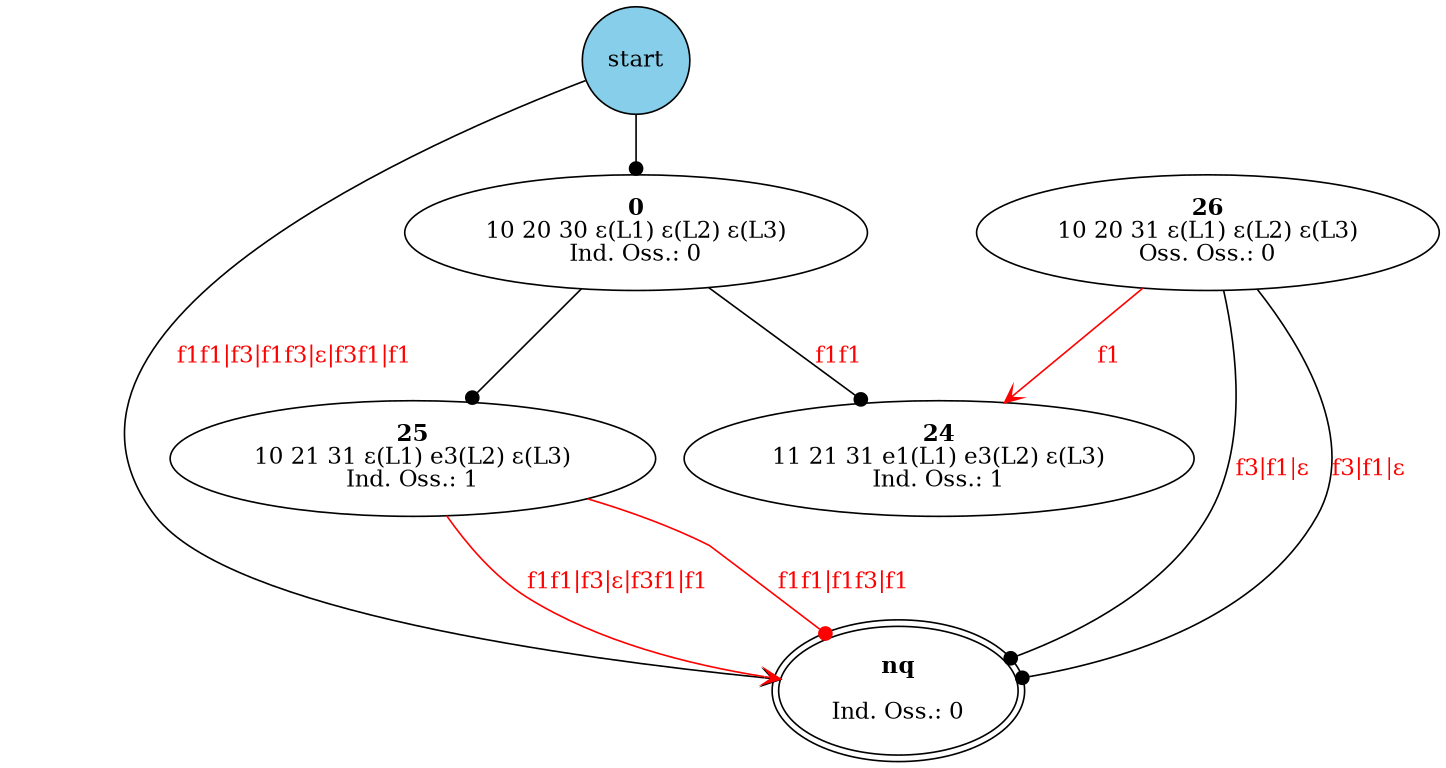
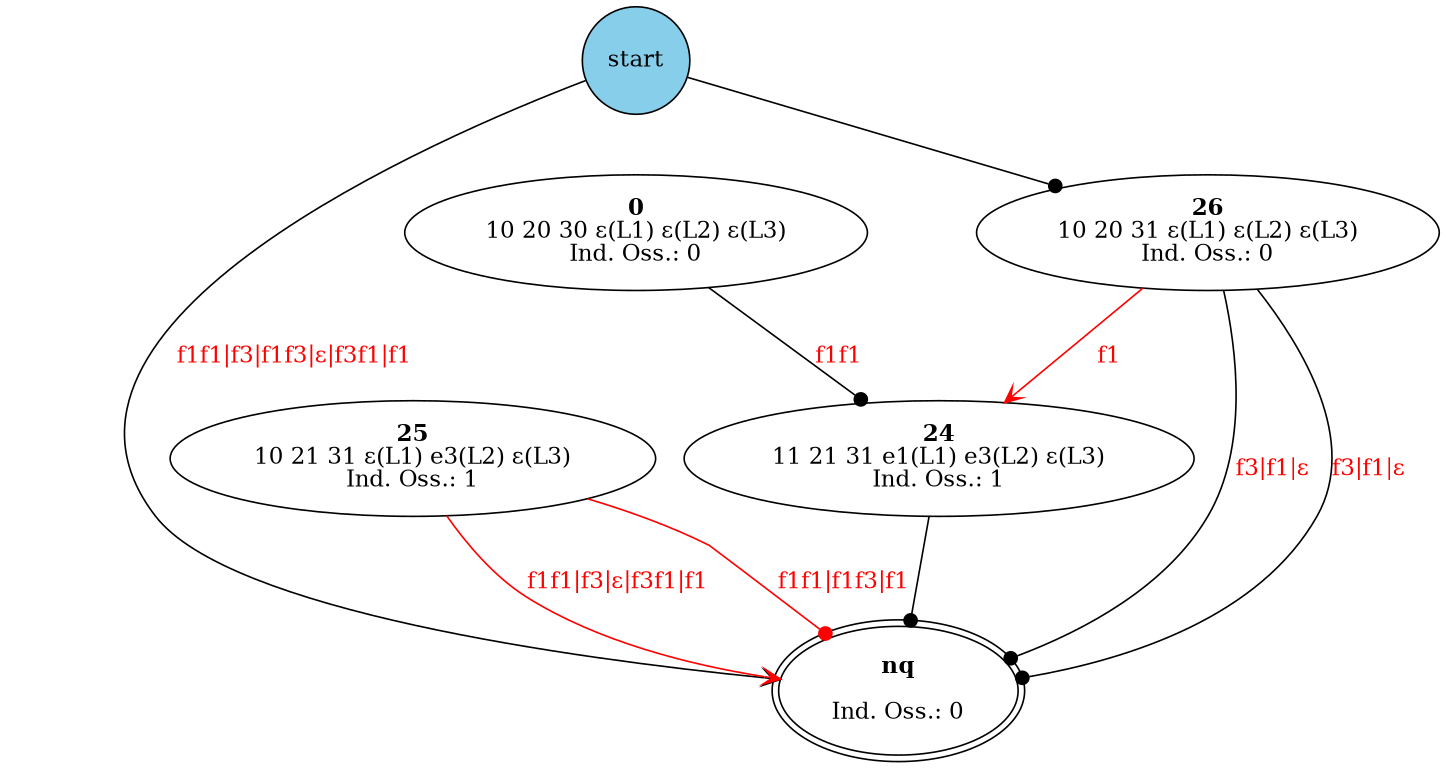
edge "start" -> "0": now "start" -> "26"
node "26": text "Oss. Oss.: 0" -> "Ind. Oss.: 0"
edge "0" -> "25": removed
edge "24" -> "nq": added
